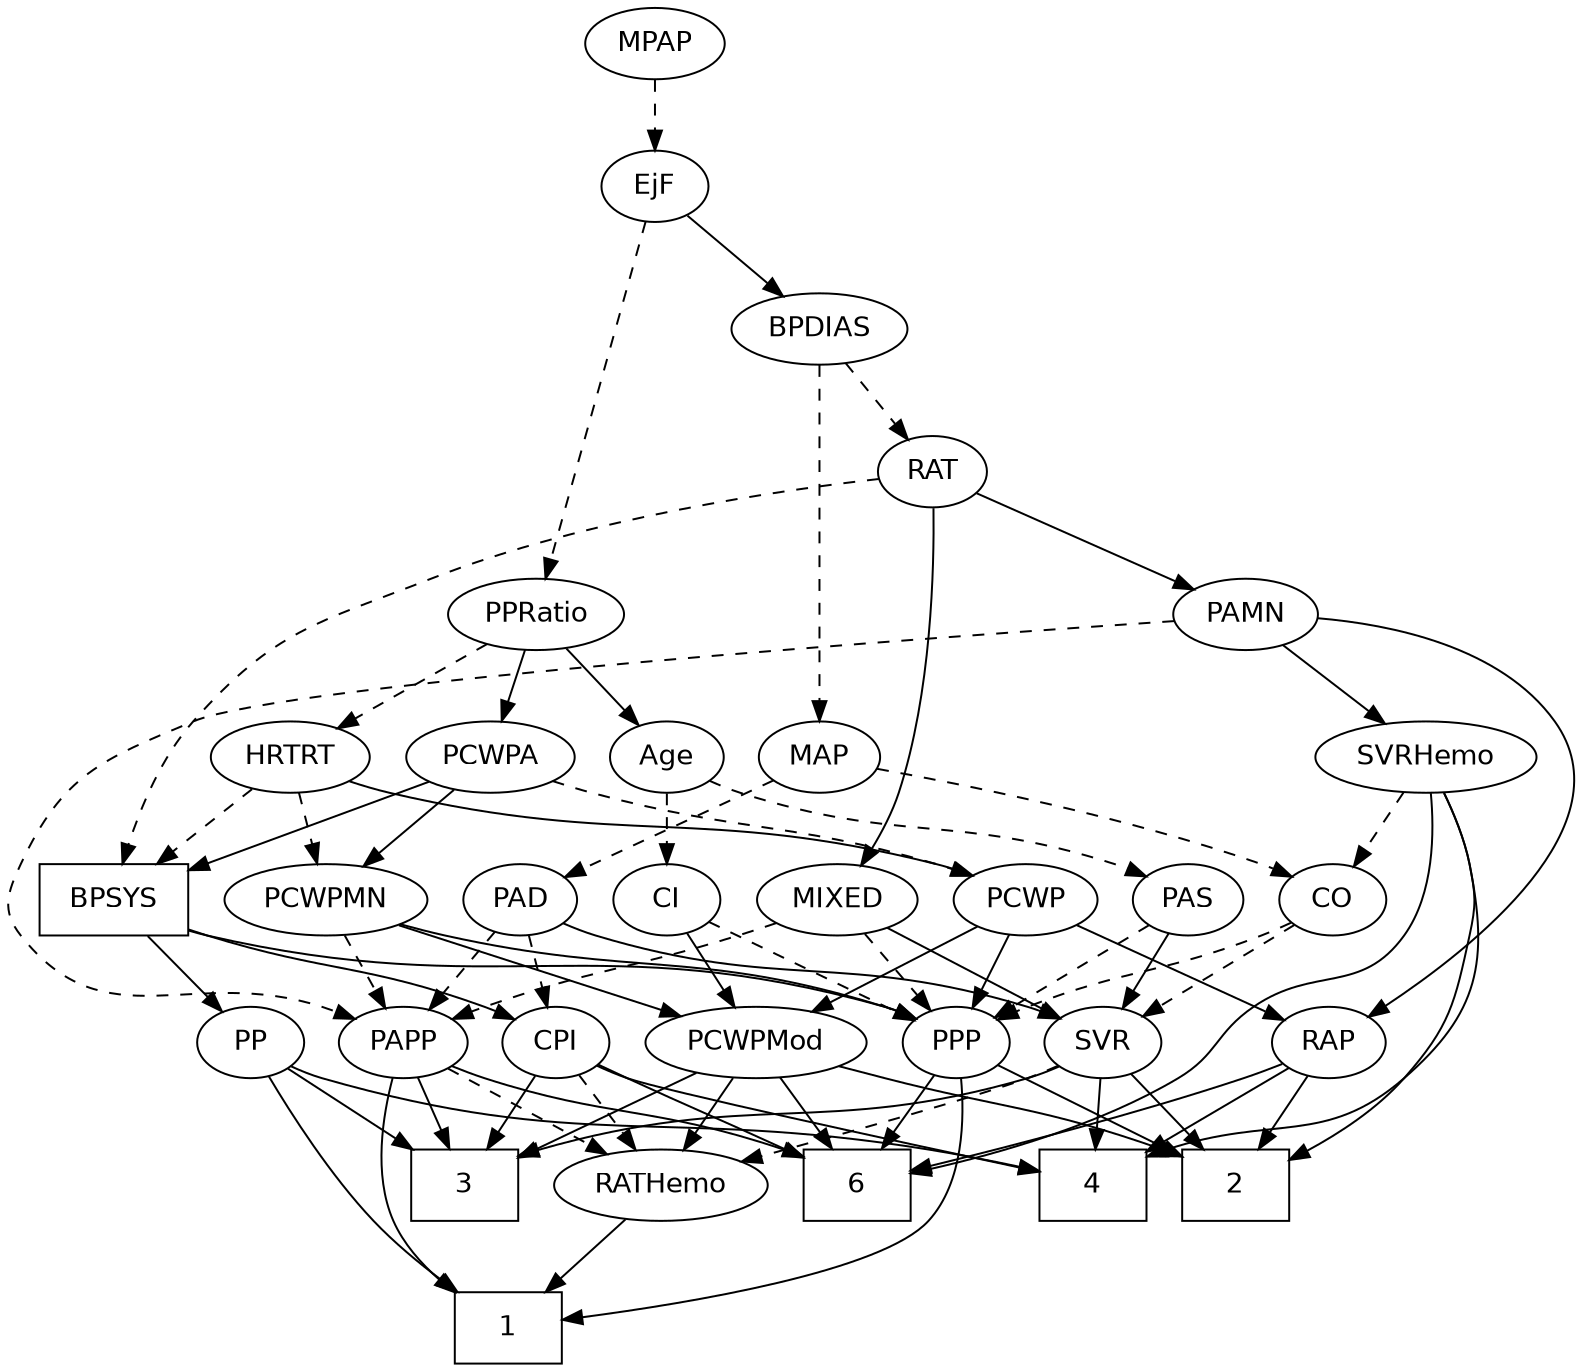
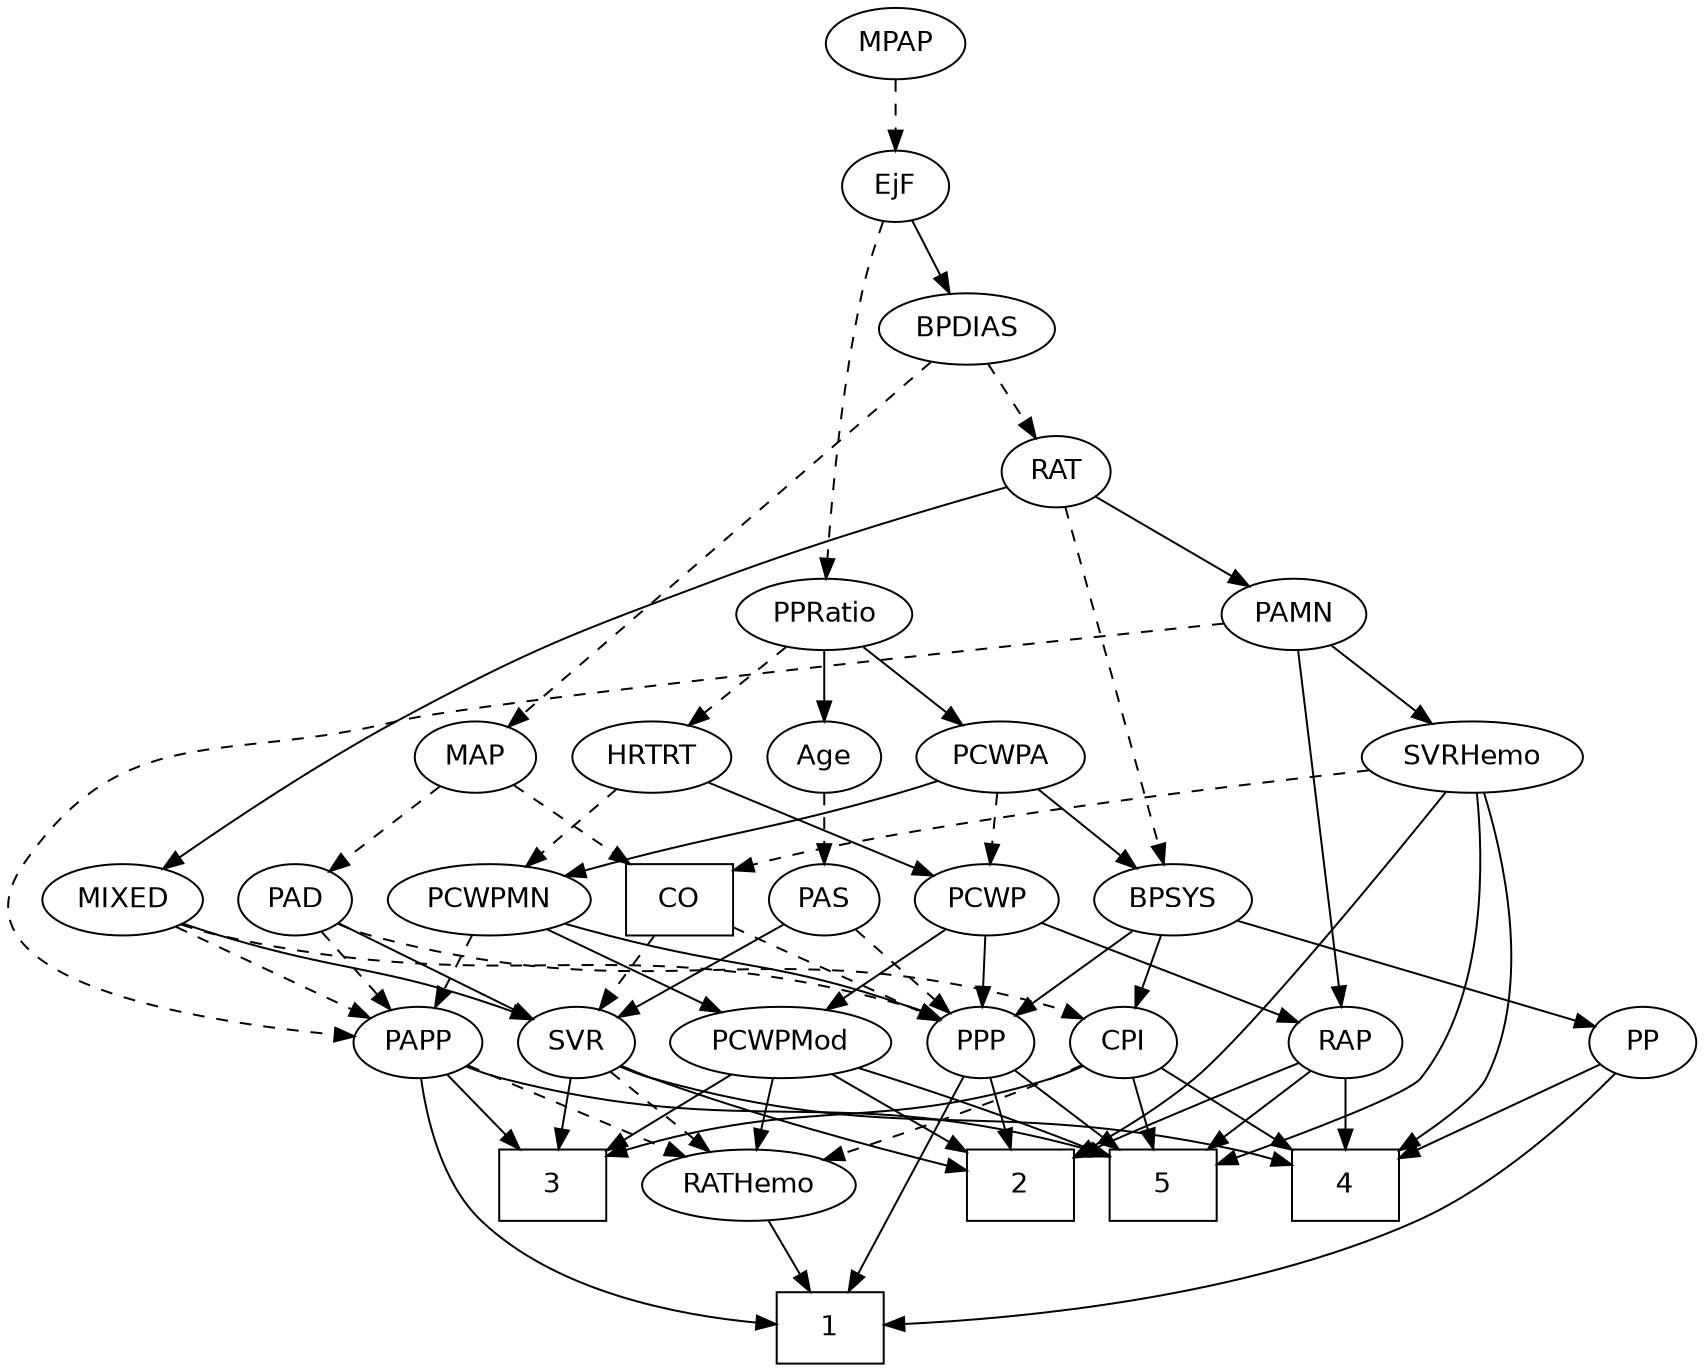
edge "HRTRT" -> "BPSYS": removed
node "BPSYS": shape box -> ellipse
node "CI": removed
node "CO": shape ellipse -> box
edge "PP" -> "3": removed
node "6": label "6" -> "5"
